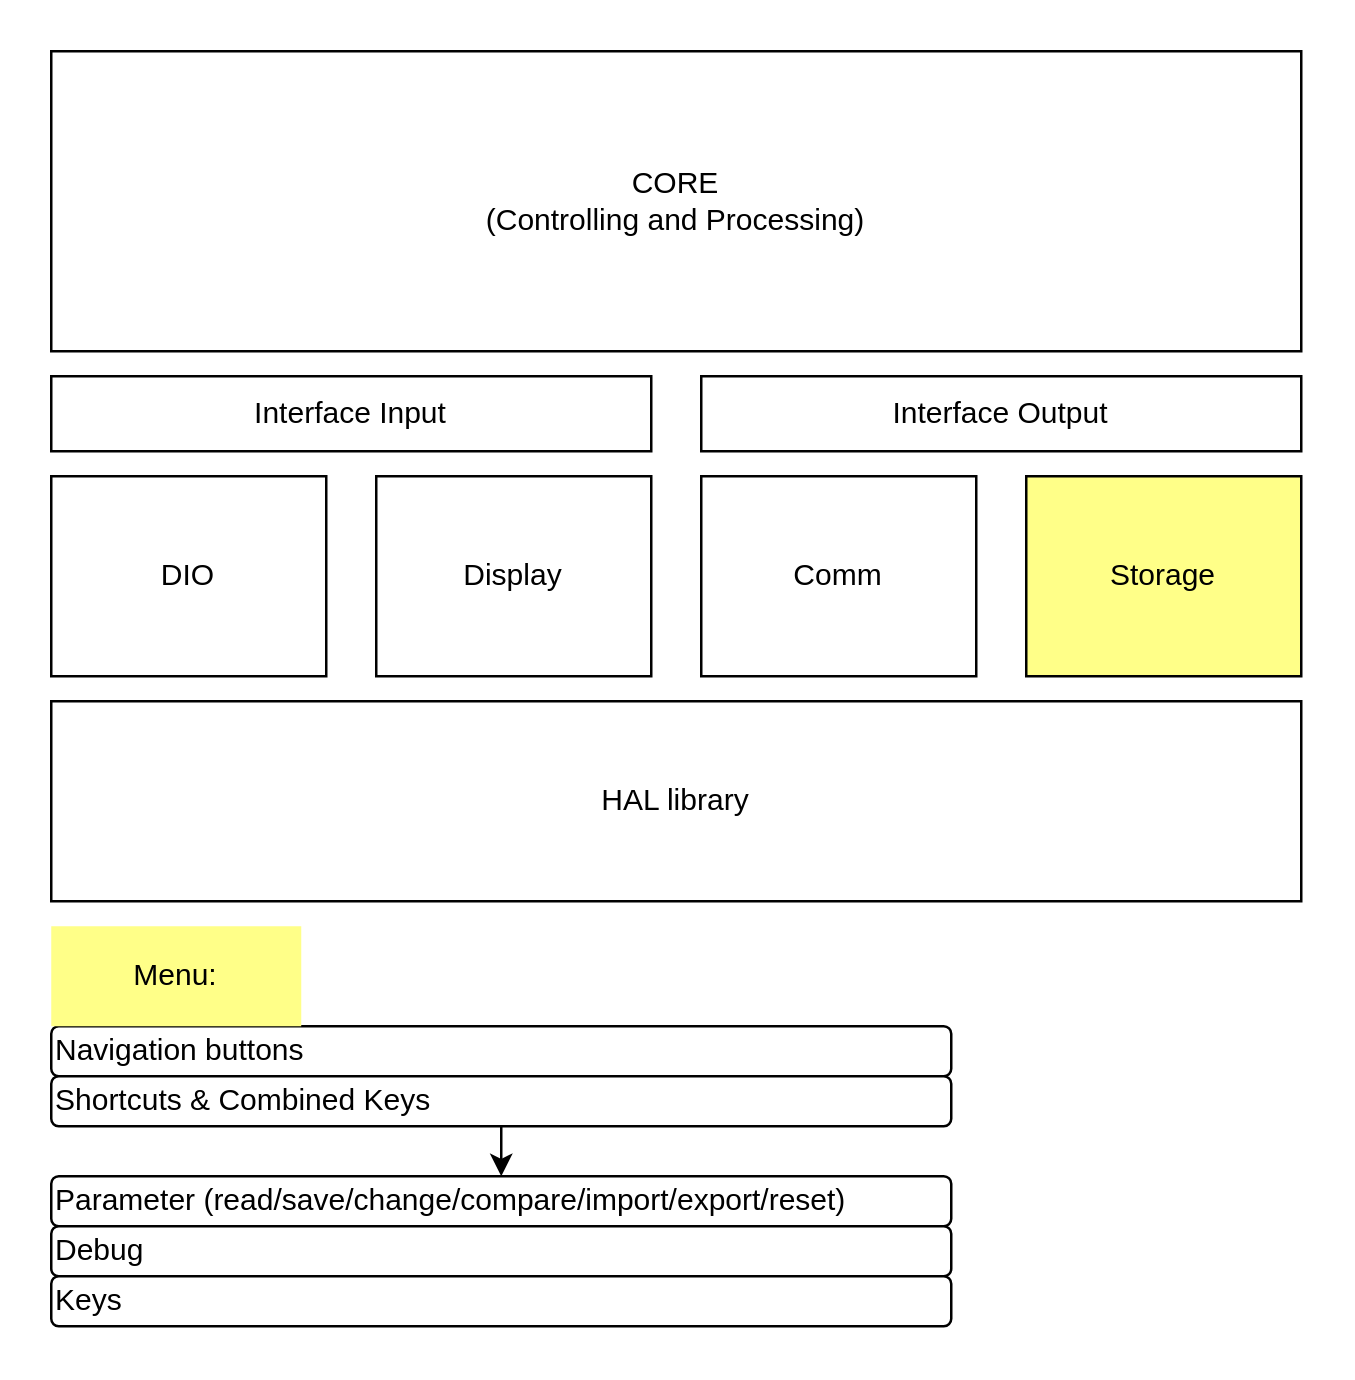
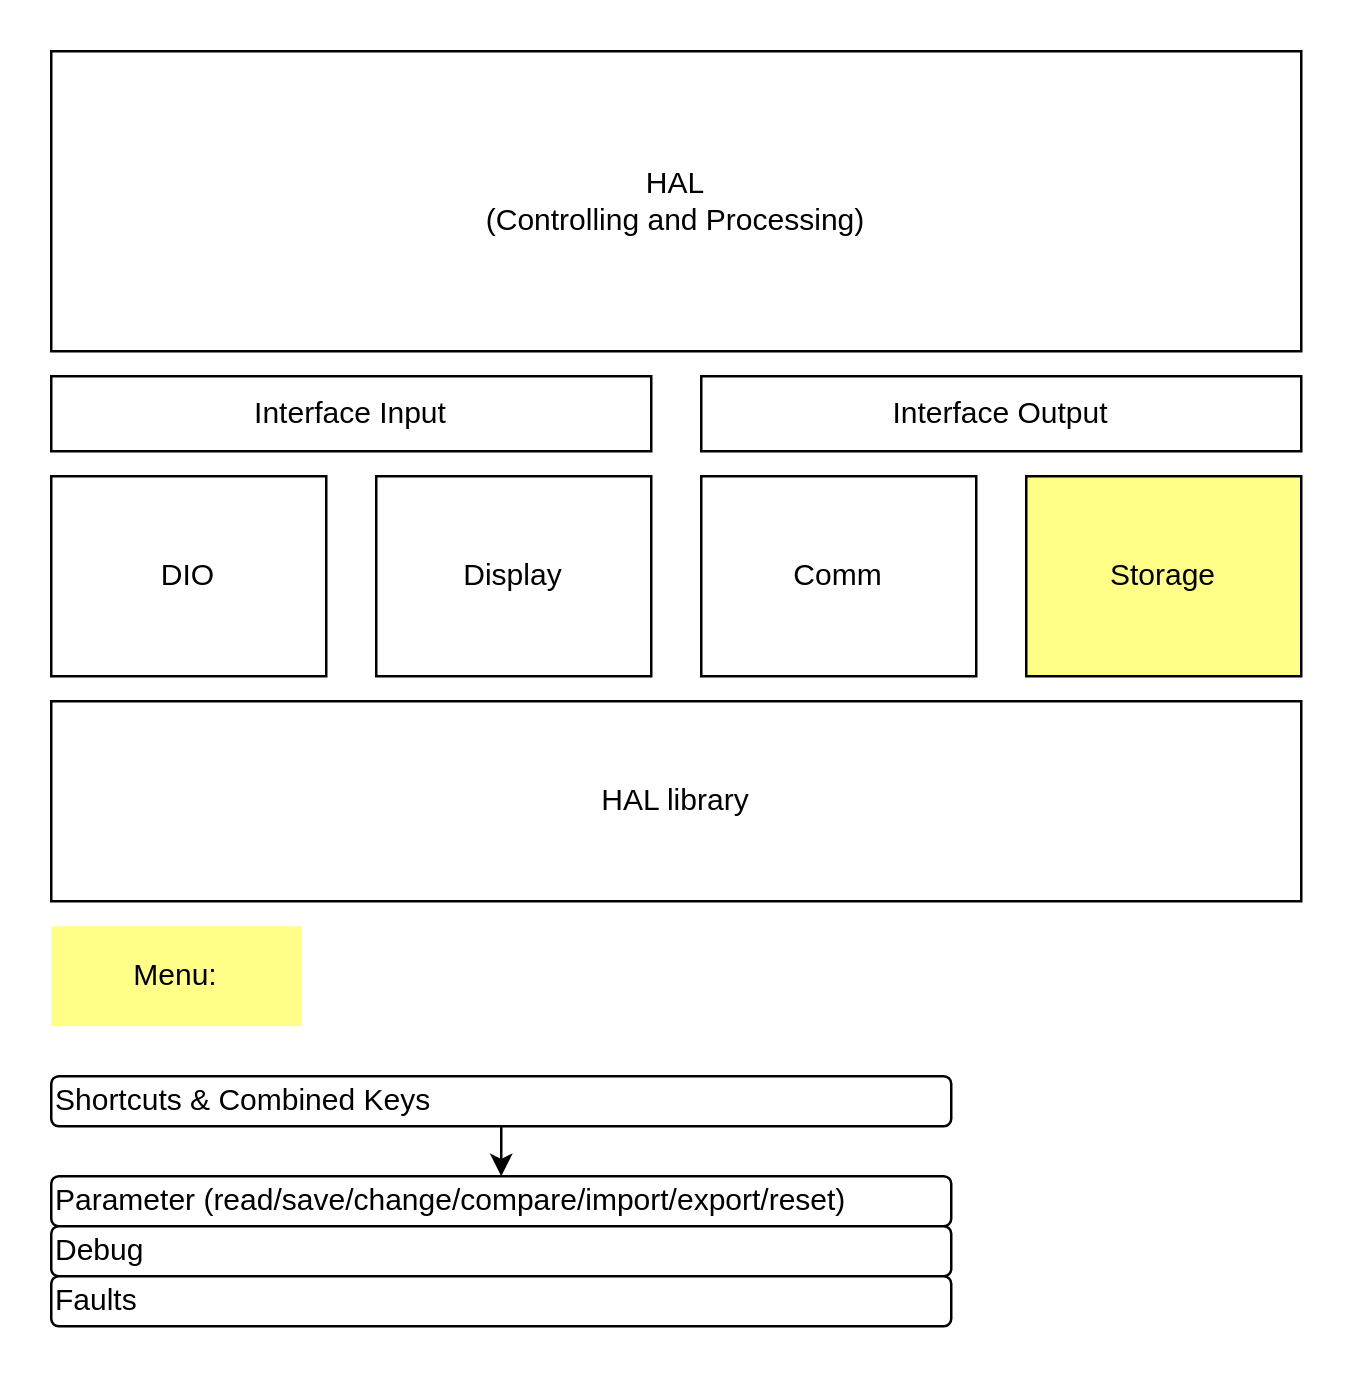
node "CORE (Controlling and Processing)": label "CORE (Controlling and Processing)" -> "HAL (Controlling and Processing)"
node "Navigation buttons": removed
node "Keys": label "Keys" -> "Faults"
